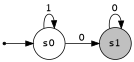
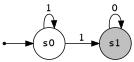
edge "s0" -> "s1": label "0" -> "1"
